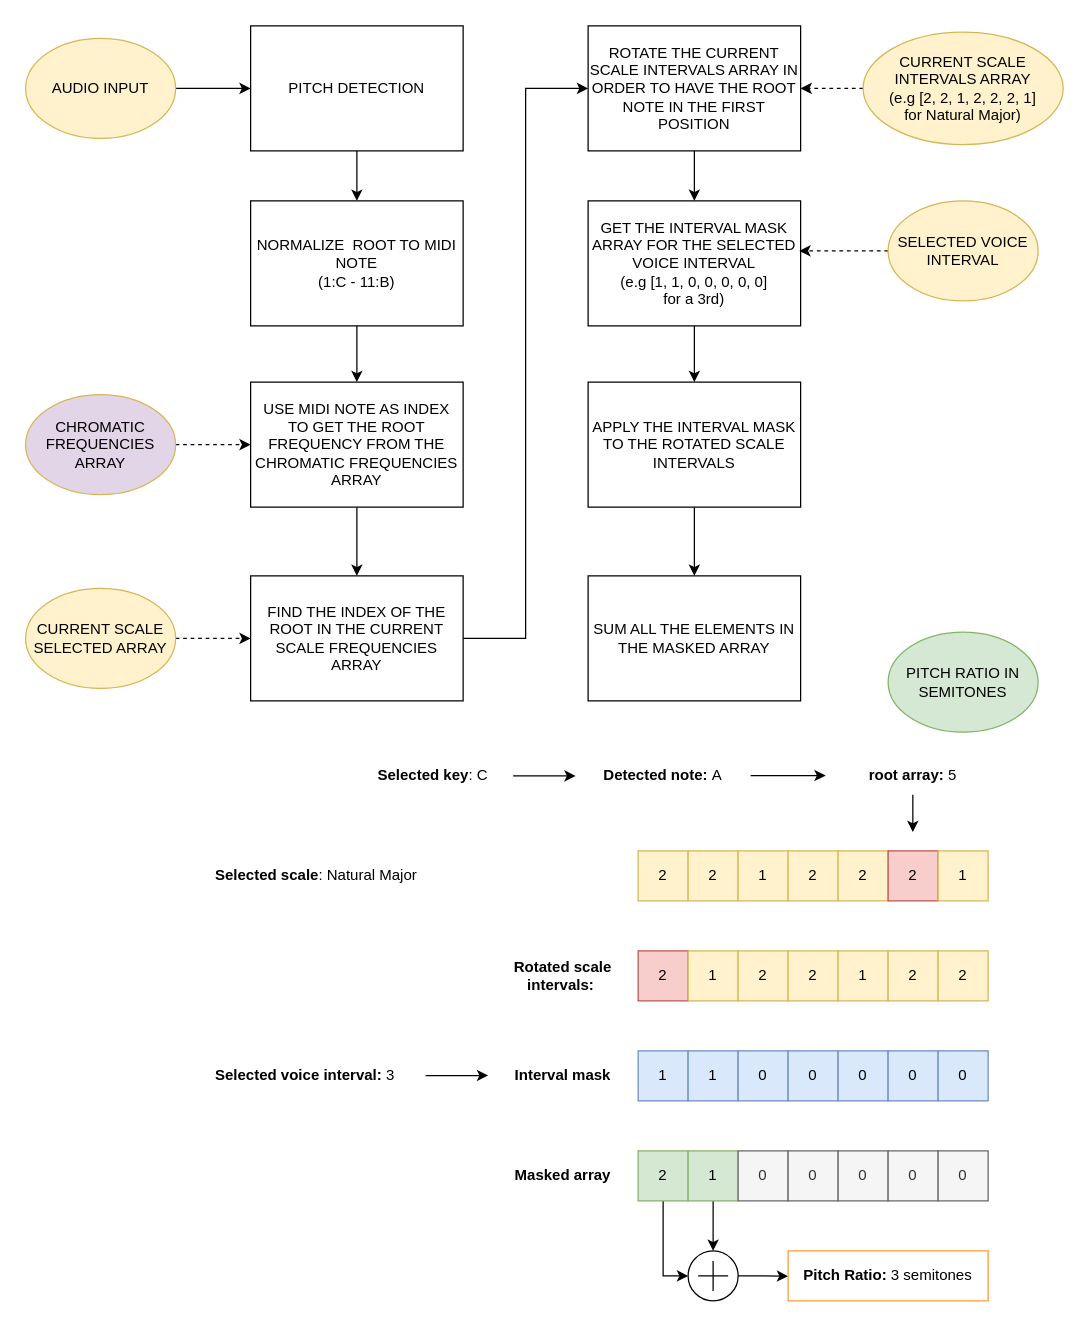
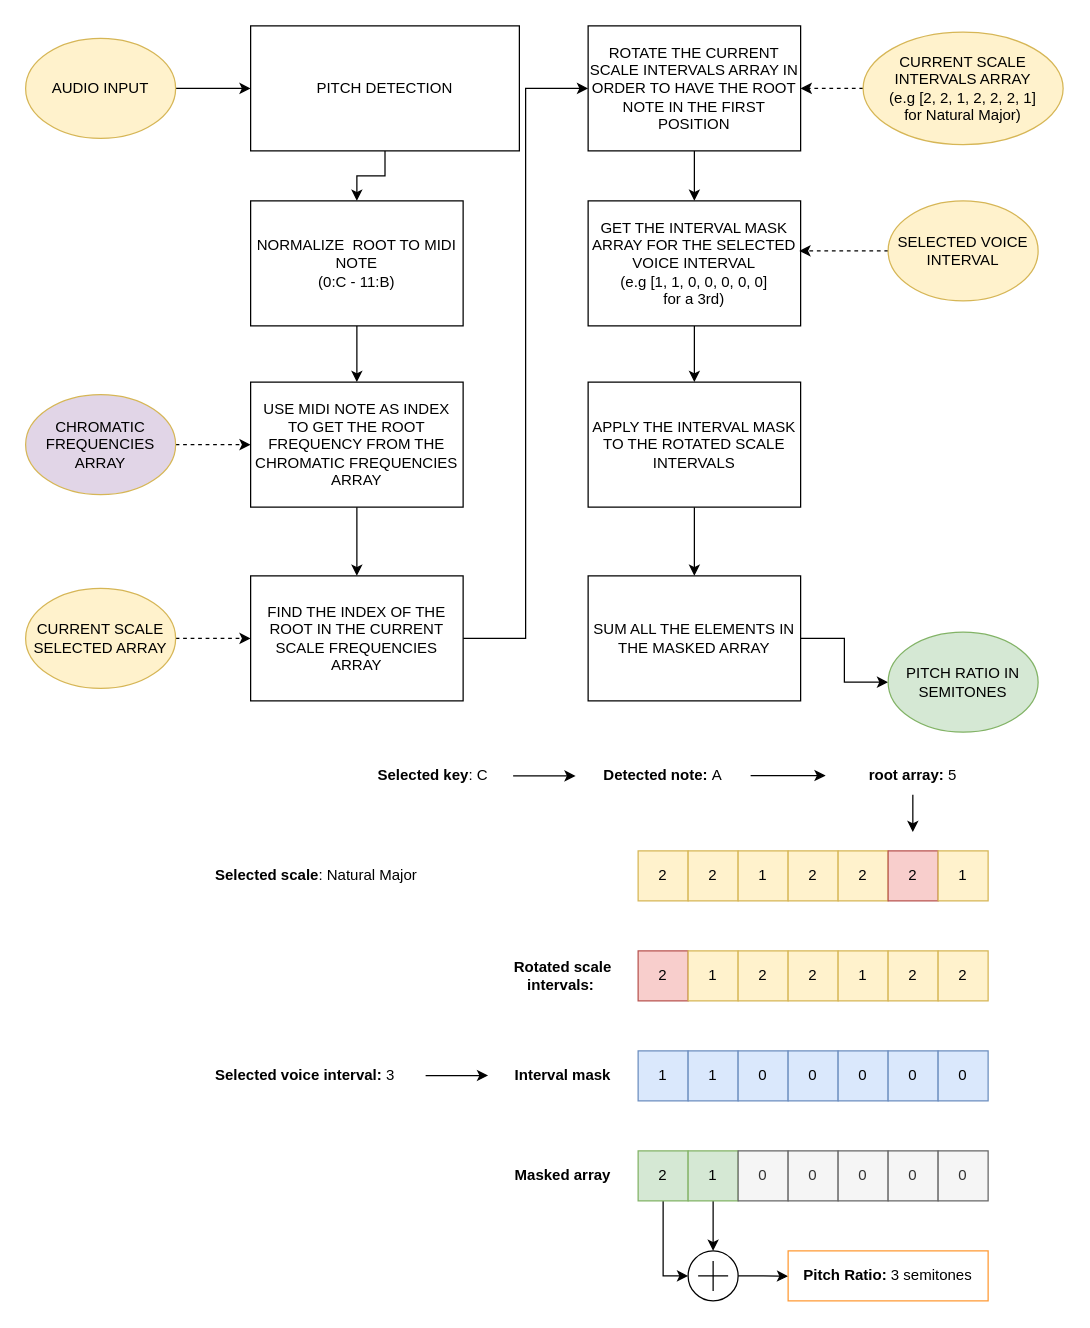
node "PITCH DETECTION": size 213x125 -> 269x125
node "NORMALIZE ROOT TO MIDI NOTE (1:C - 11:B)": label "NORMALIZE ROOT TO MIDI NOTE (1:C - 11:B)" -> "NORMALIZE ROOT TO MIDI NOTE (0:C - 11:B)"
edge "SUM ALL THE ELEMENTS IN THE MASKED ARRAY" -> "PITCH RATIO IN SEMITONES": added
